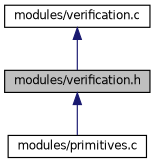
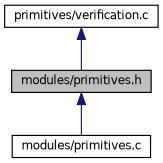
node "modules/verification.c": label "modules/verification.c" -> "primitives/verification.c"
node "modules/verification.h": label "modules/verification.h" -> "modules/primitives.h"
